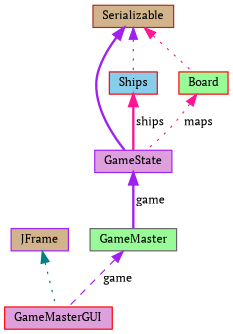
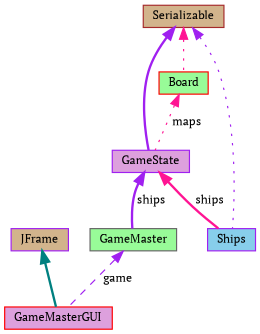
node "Ships": color red -> purple
edge "GameState" -> "Ships": reversed
edge "GameMaster" -> "GameState": label " game" -> " ships"
edge "GameMasterGUI" -> "JFrame": style dotted -> bold
